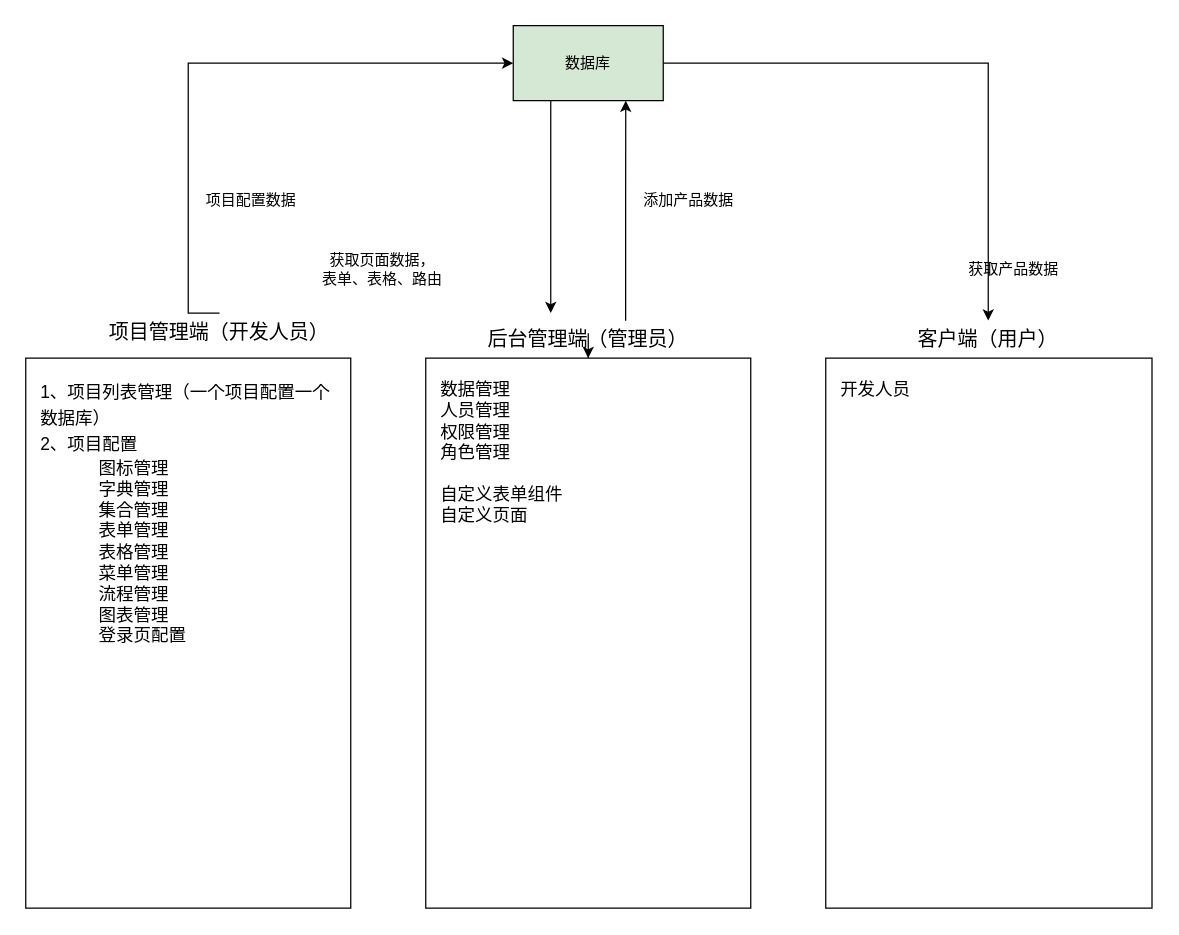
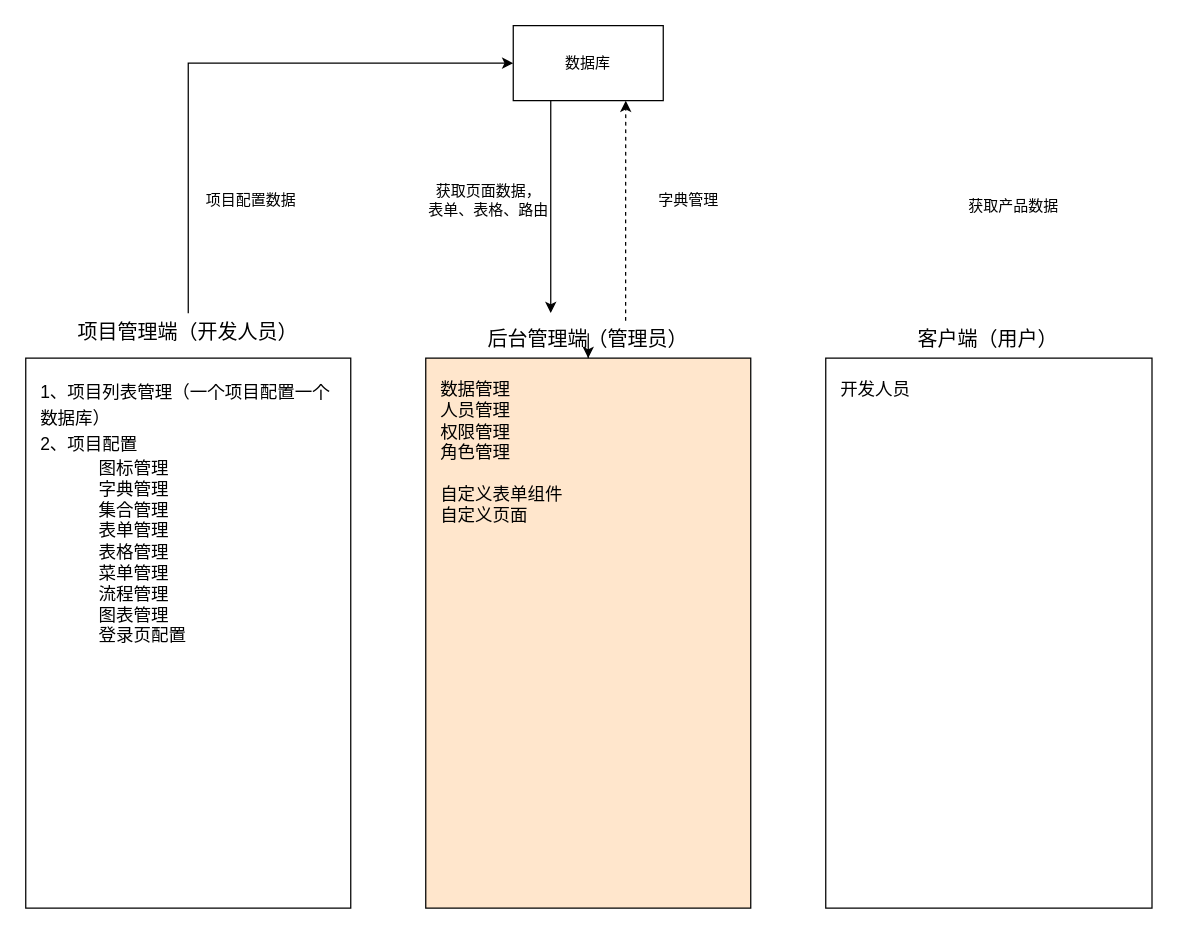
node "数据库": fillcolor #d5e8d4 -> #ffffff
edge "数据库" -> "客户端（用户）": removed
node "添加产品数据": label "添加产品数据" -> "字典管理"
edge "后台管理端（管理员）" -> "数据库": style solid -> dashed
node "获取页面数据， 表单、表格、路由": moved (382, 269) -> (488, 201)
node "获取产品数据": moved (1013, 269) -> (1013, 207)
node "项目管理端（开发人员）": moved (219, 332) -> (188, 332)
node "数据管理 人员管理 权限管理 角色管理 自定义表单组件 自定义页面": fillcolor #ffffff -> #ffe6cc
